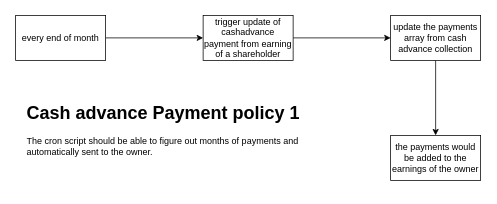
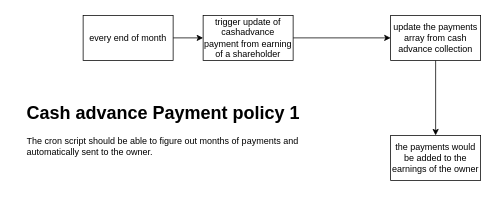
node "every end of month": moved (60, 38) -> (128, 38)
